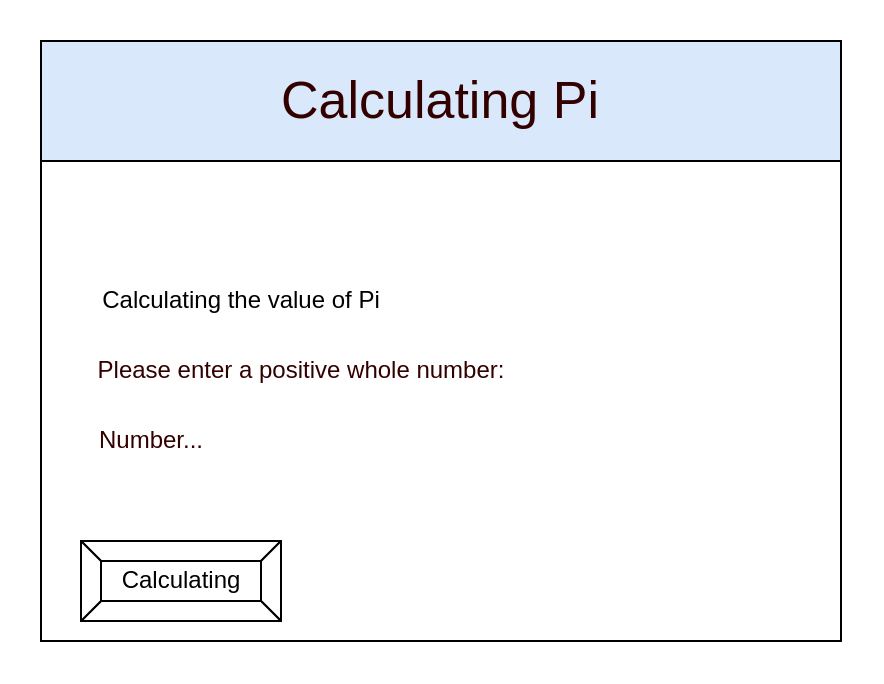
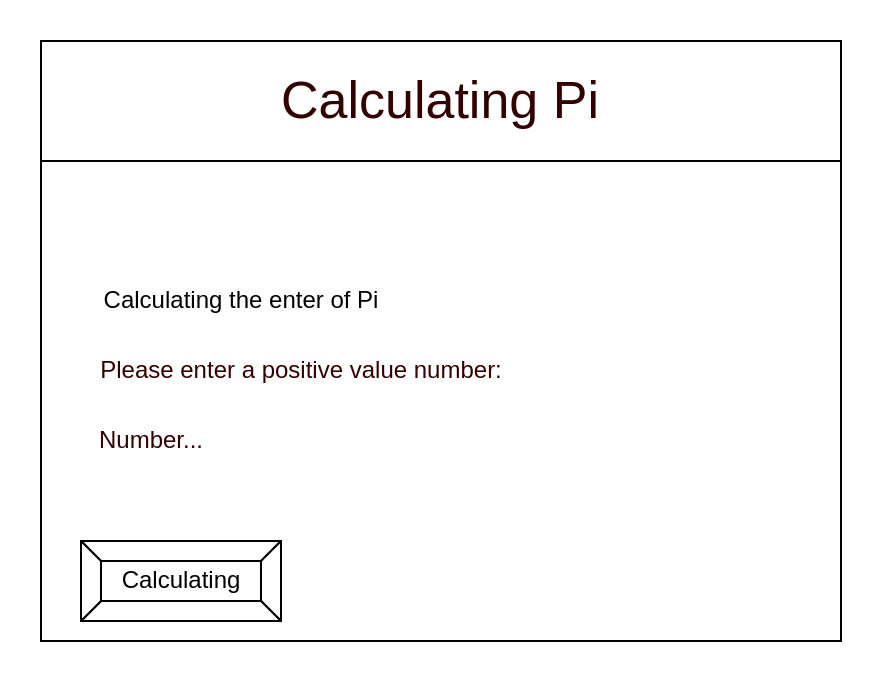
node "Calculating Pi": fillcolor #dae8fc -> #ffffff
node "Calculating the value of Pi": label "Calculating the value of Pi" -> "Calculating the enter of Pi"
node "Please enter a positive whole number:": label "Please enter a positive whole number:" -> "Please enter a positive value number:"
